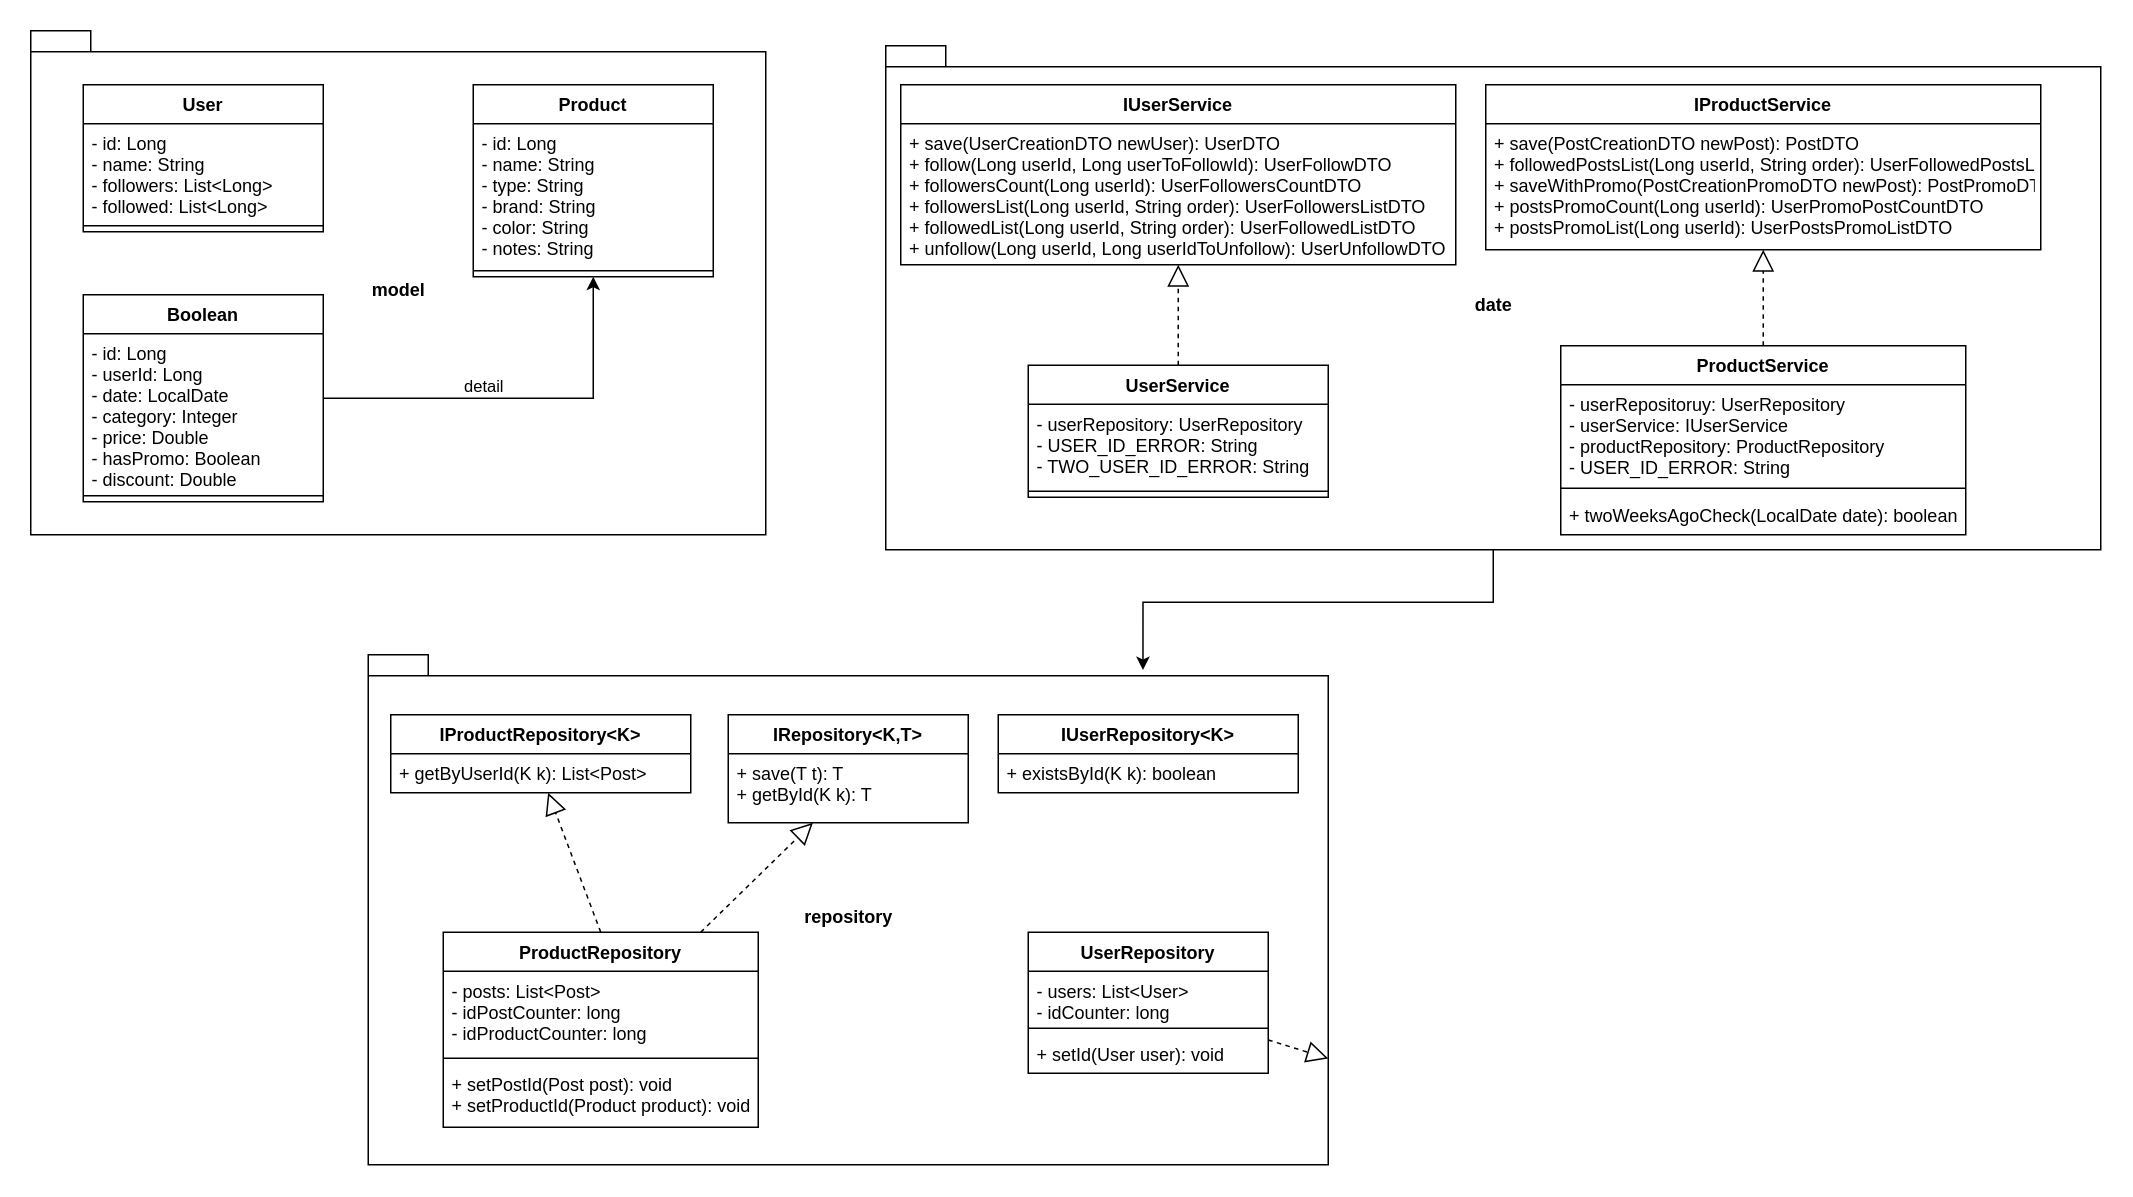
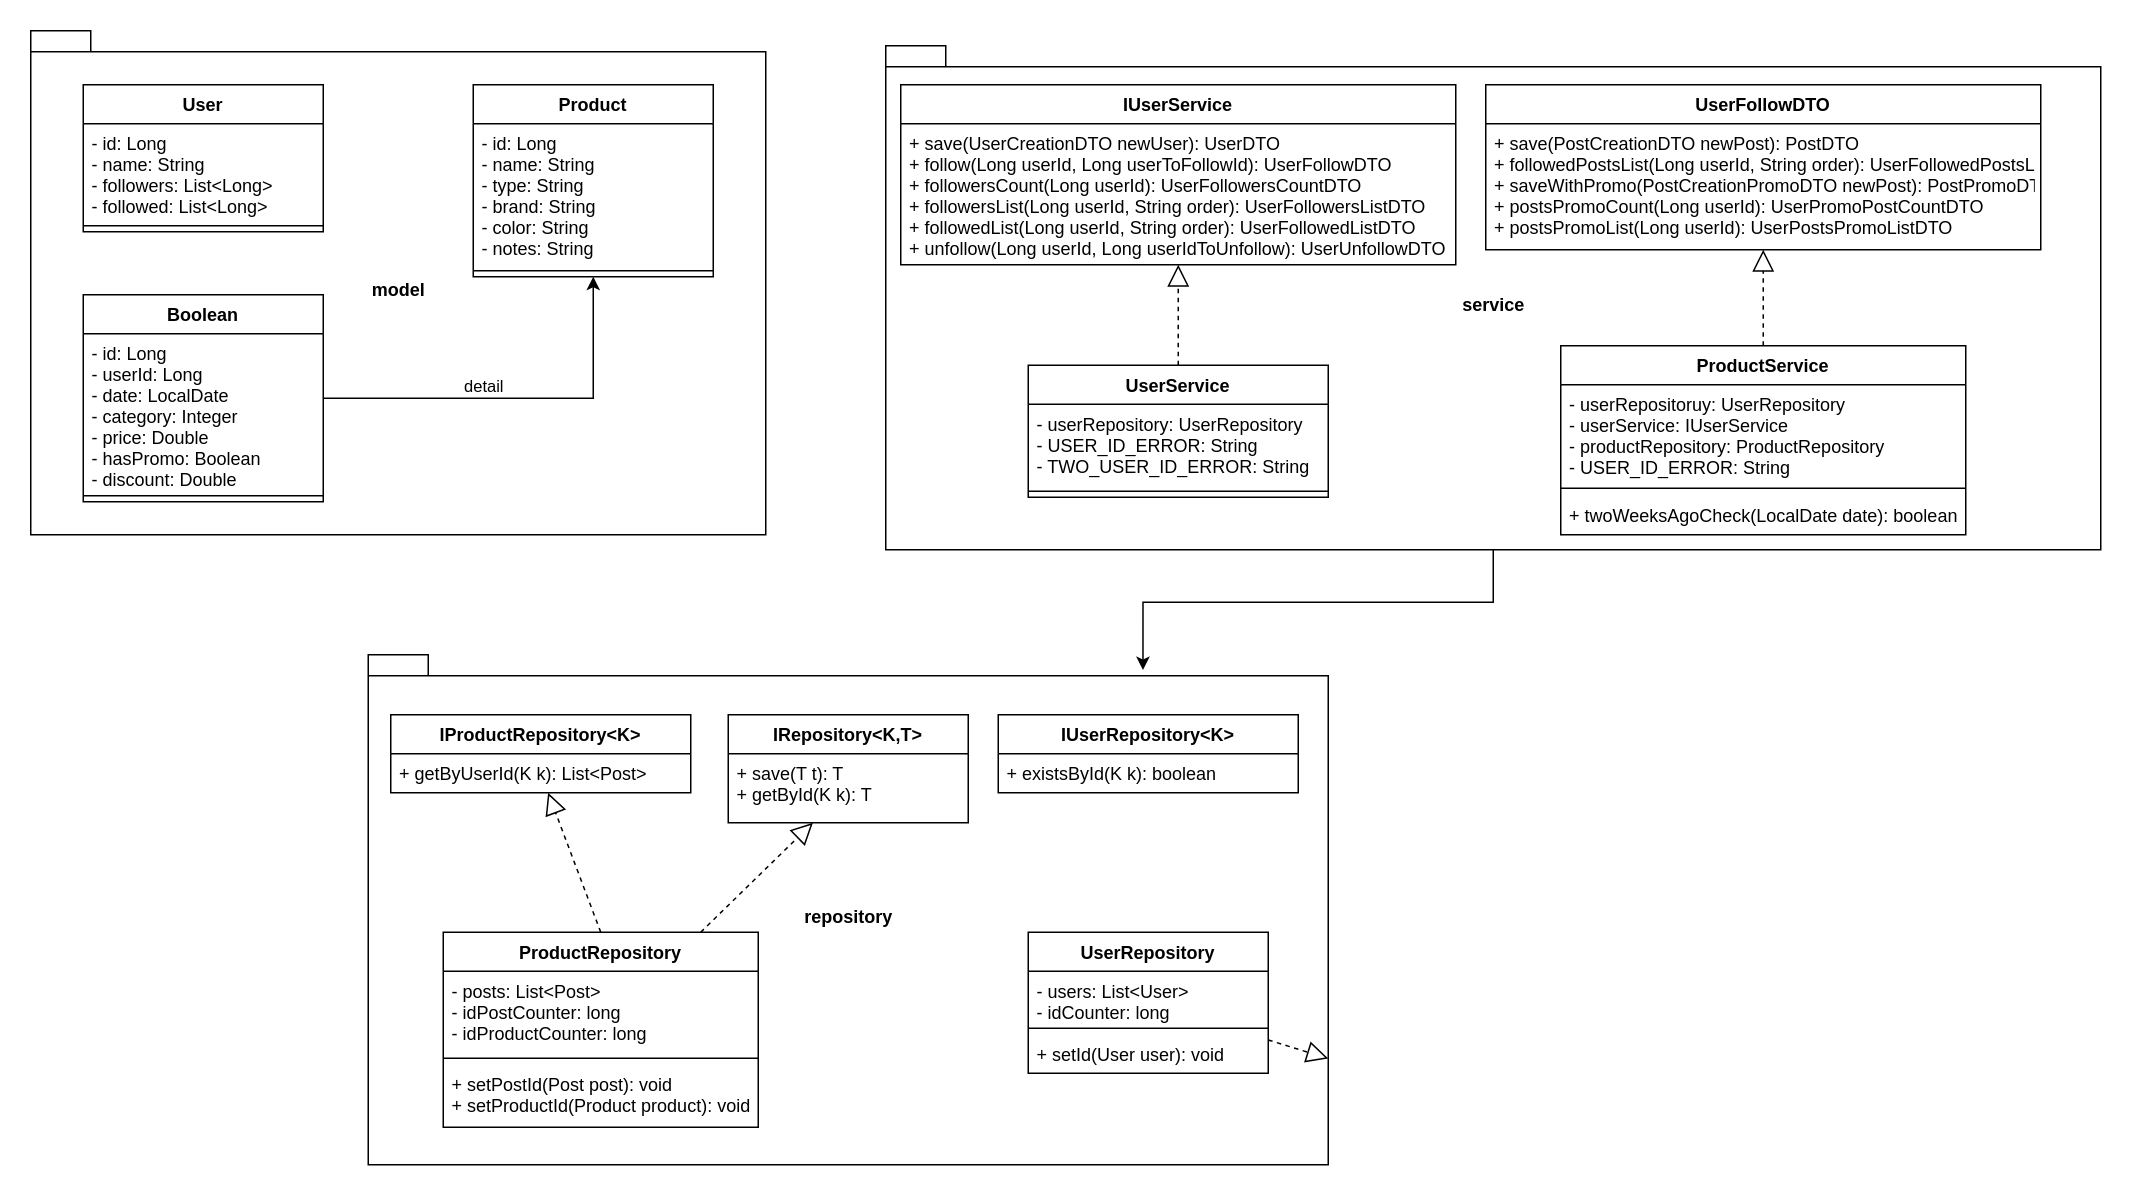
node "IProductService": label "IProductService" -> "UserFollowDTO"
node "date": label "date" -> "service"
